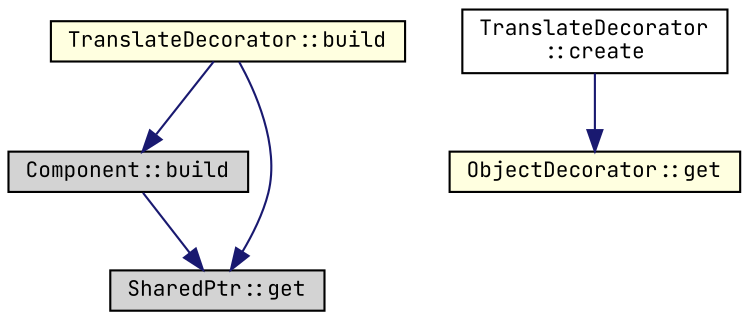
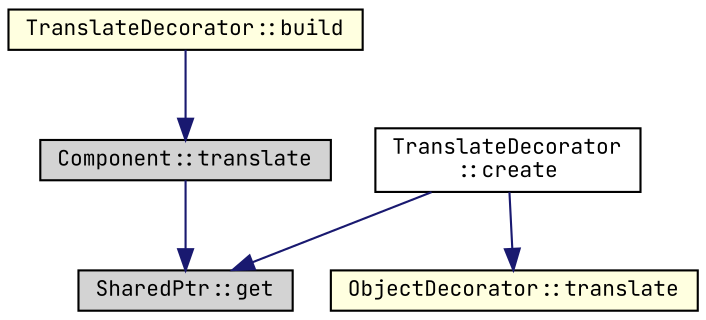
edge "TranslateDecorator::build" -> "SharedPtr::get": now "TranslateDecorator ::create" -> "SharedPtr::get"
node "Component::build": label "Component::build" -> "Component::translate"
node "ObjectDecorator::get": label "ObjectDecorator::get" -> "ObjectDecorator::translate"
